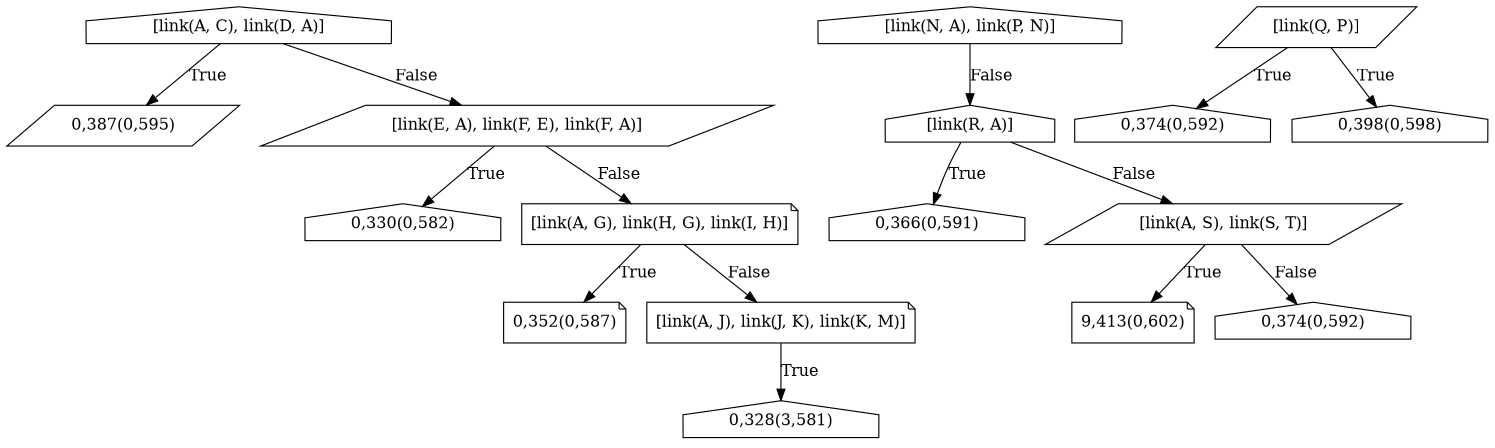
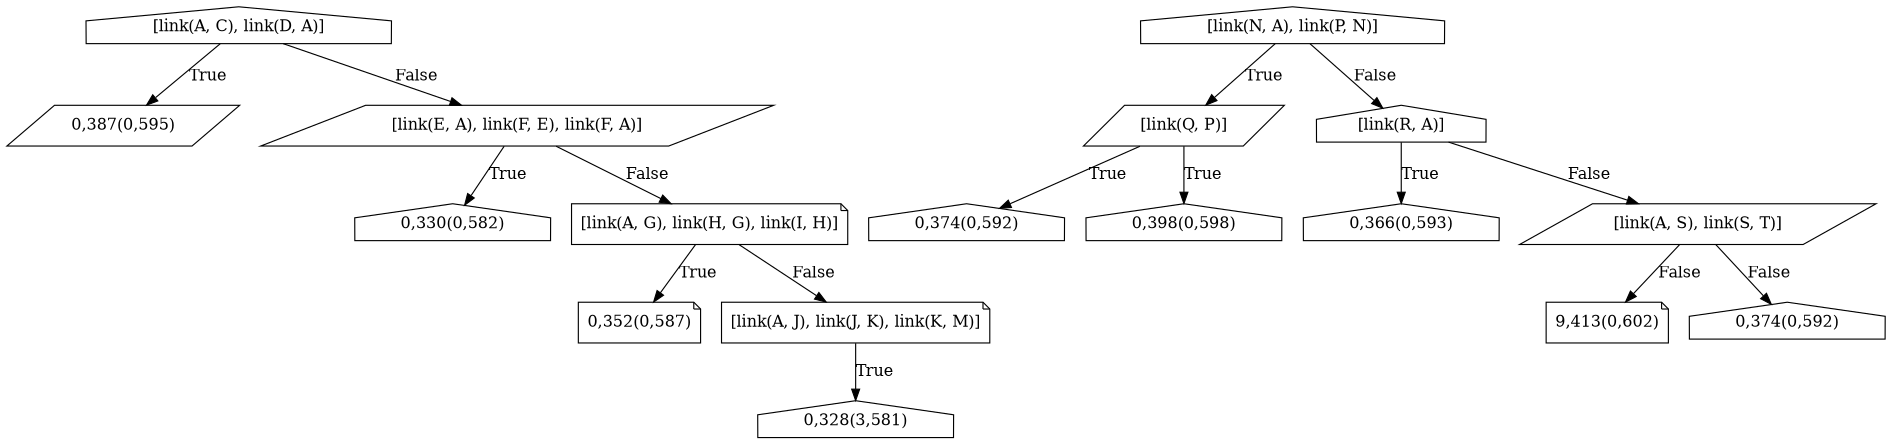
edge "[link(N, A), link(P, N)]" -> "[link(Q, P)]": added, label "True"
node "0,366(0,591)": label "0,366(0,591)" -> "0,366(0,593)"
edge "[link(A, S), link(S, T)]" -> "9,413(0,602)": label "True" -> "False"
